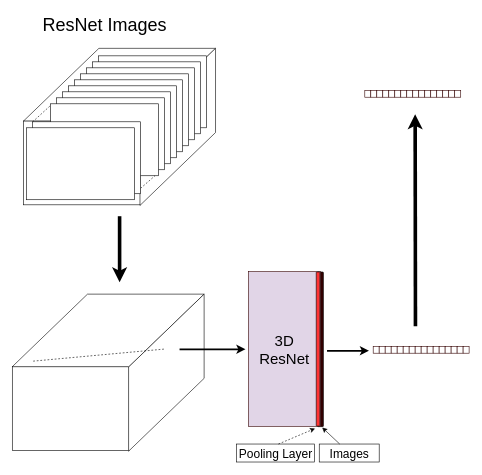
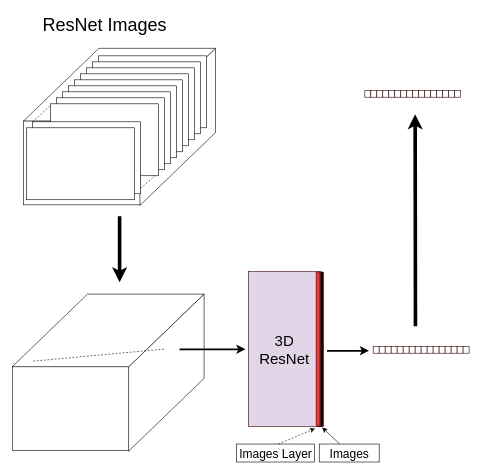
node "Pooling Layer": label "Pooling Layer" -> "Images Layer"
